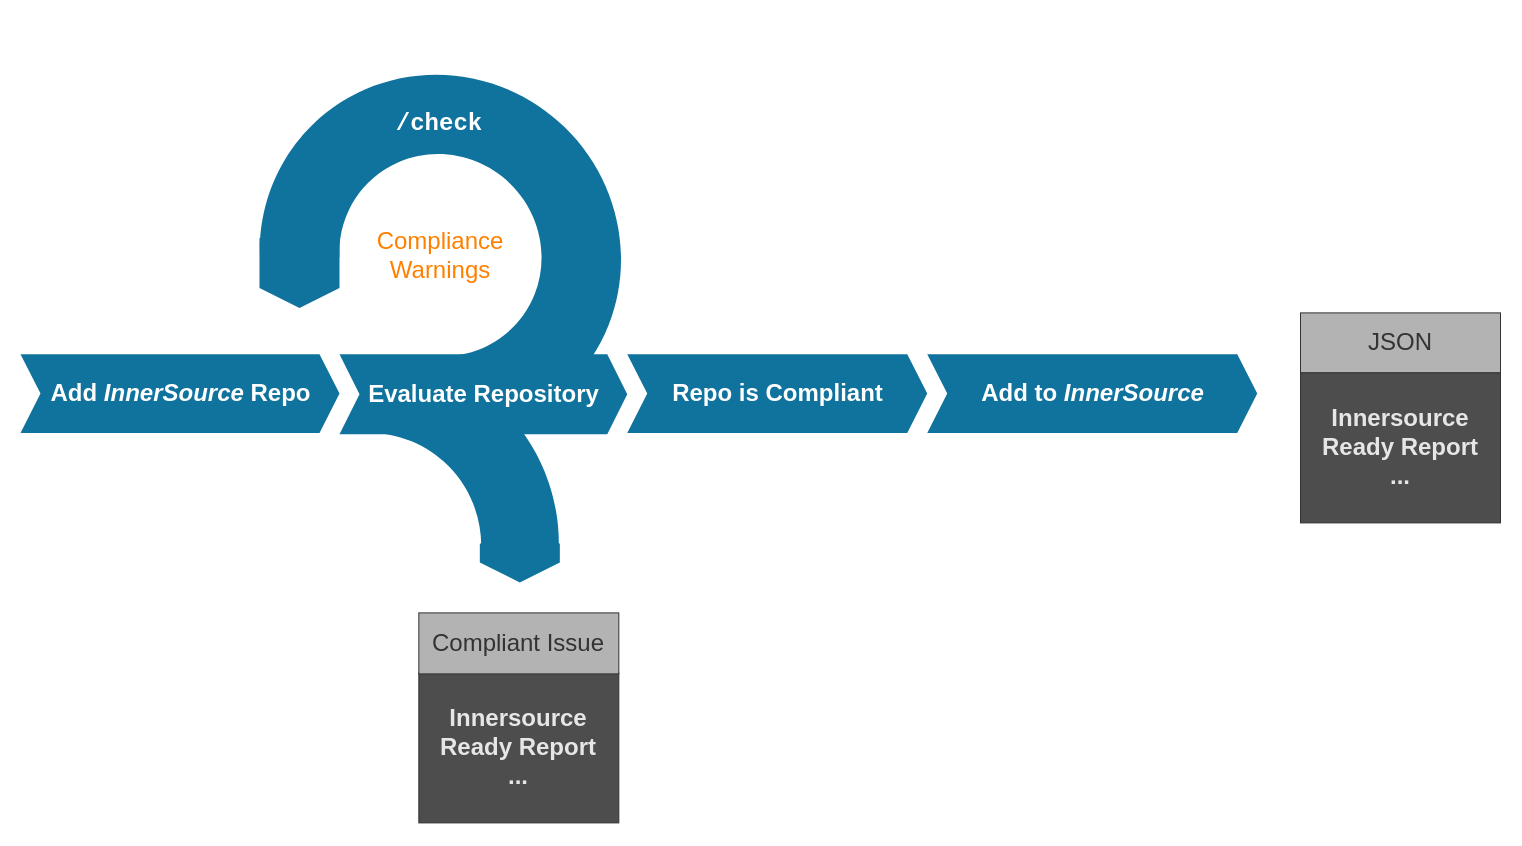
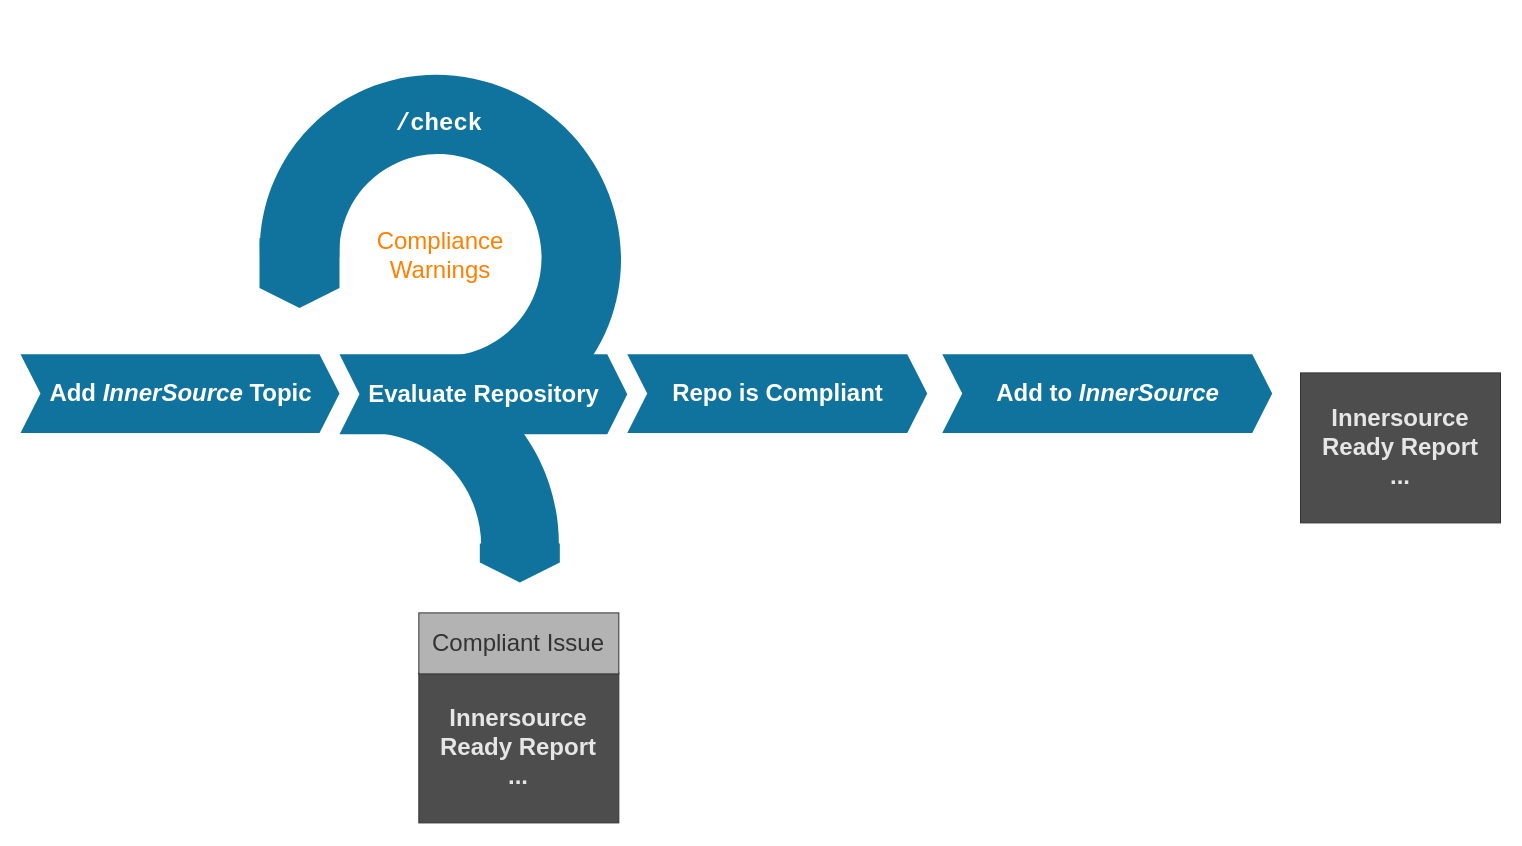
node "JSON": removed
node "Add InnerSource Repo": label "Add InnerSource Repo" -> "Add InnerSource Topic"
node "Add to InnerSource": moved (1092, 394) -> (1107, 394)
